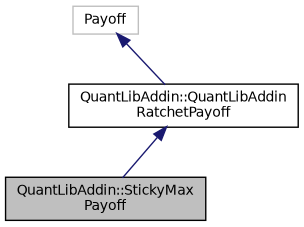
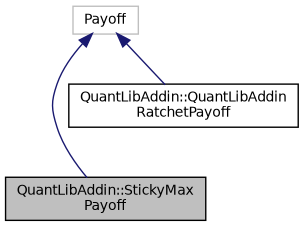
edge "QuantLibAddin::StickyMax Payoff" -> "QuantLibAddin::QuantLibAddin RatchetPayoff": now "QuantLibAddin::StickyMax Payoff" -> "Payoff"
